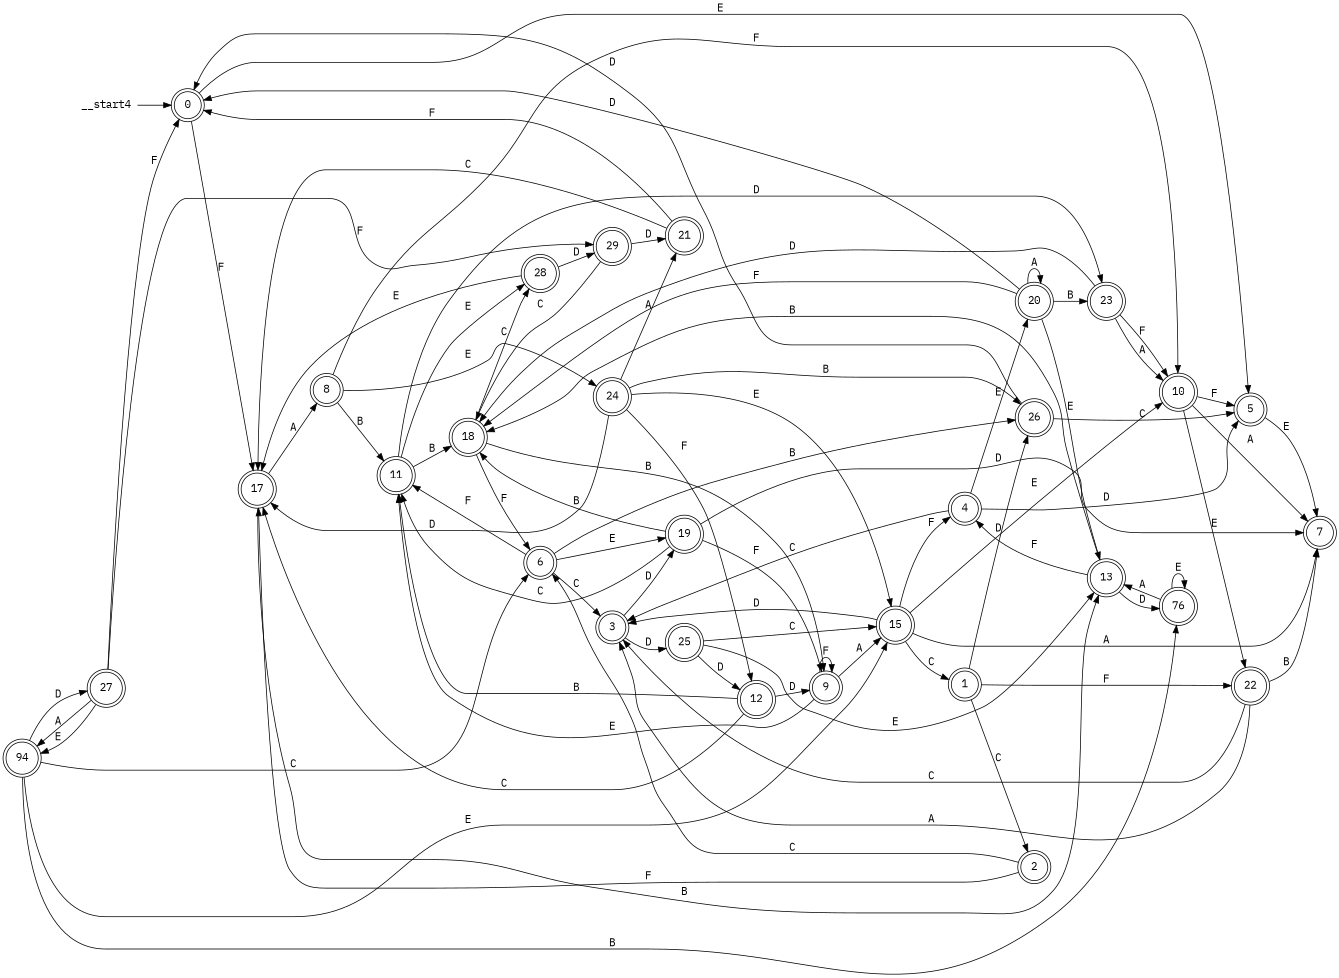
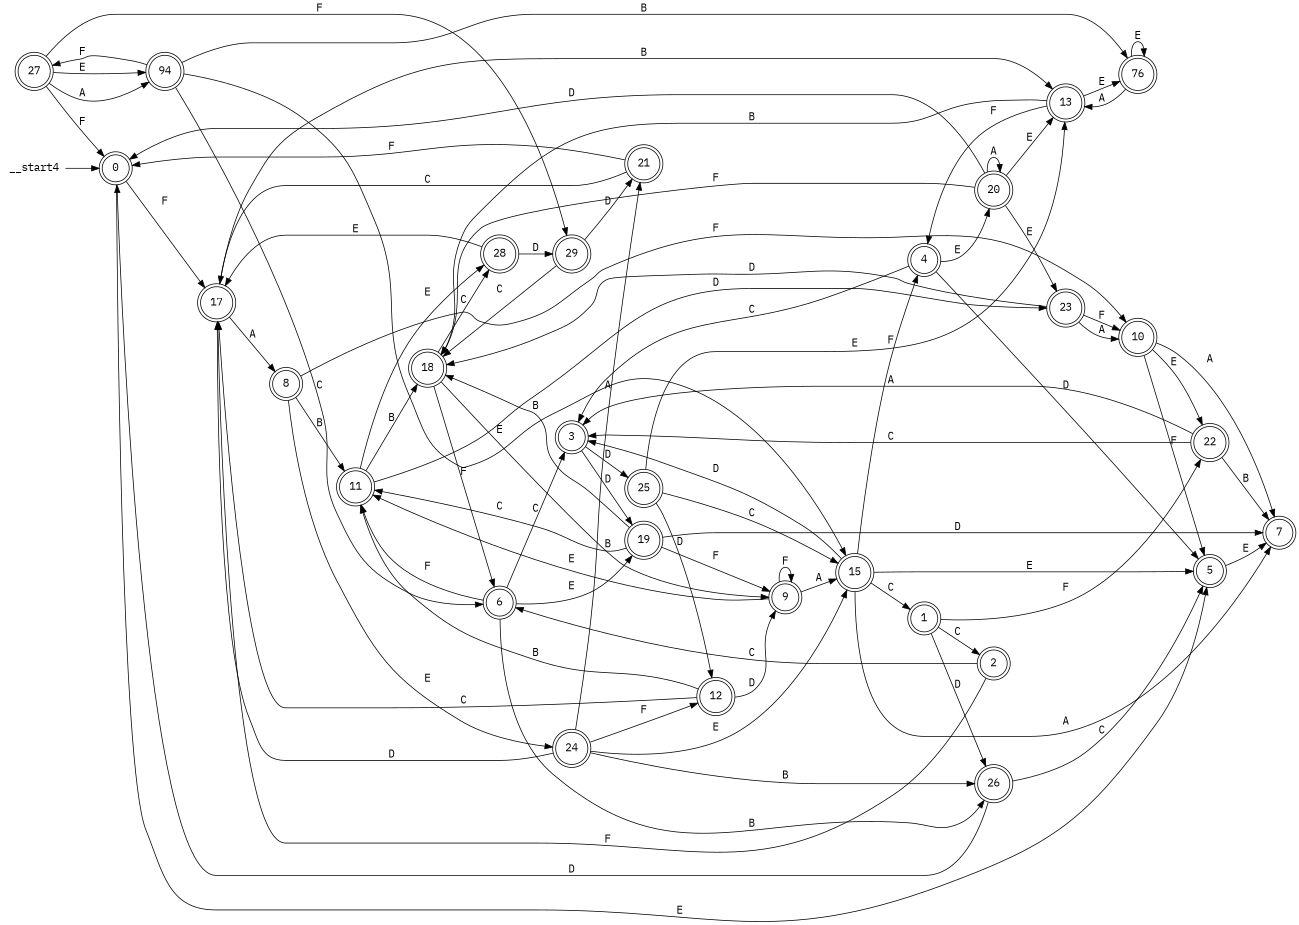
edge "20" -> "23": label "B" -> "E"
edge "15" -> "10": now "15" -> "5"
edge "13" -> "76": label "D" -> "E"
edge "94" -> "27": label "D" -> "F"
